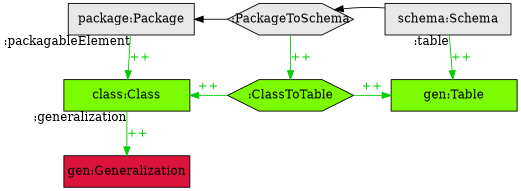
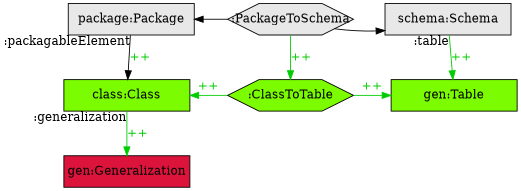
edge "schema:Schema" -> ":PackageToSchema": reversed
edge "package:Package" -> "class:Class": color green3 -> black
